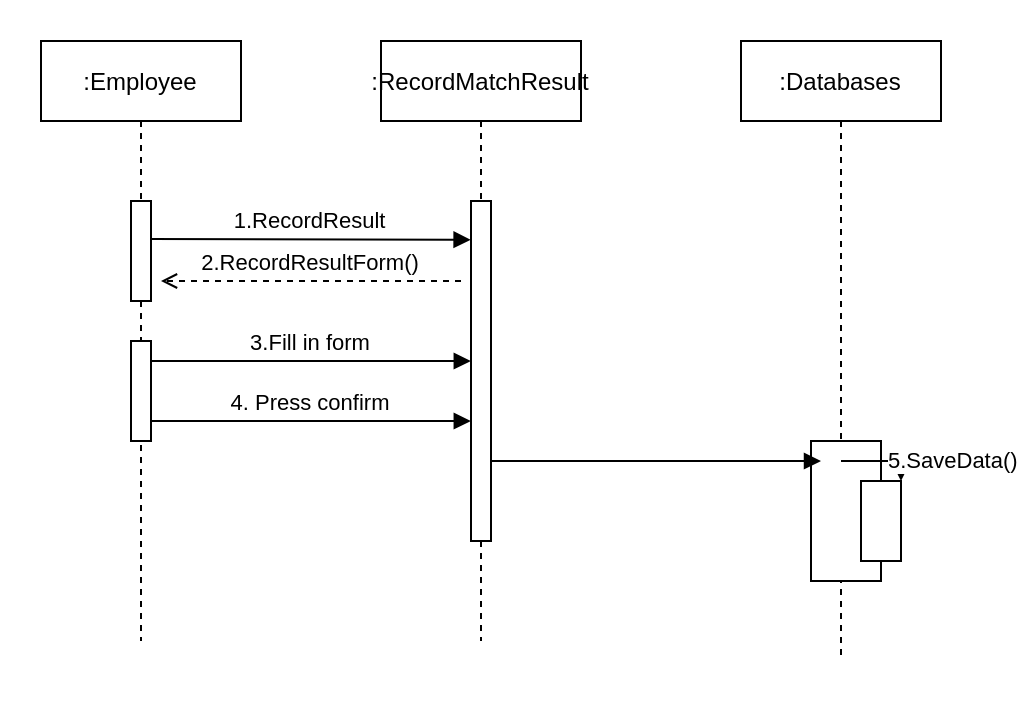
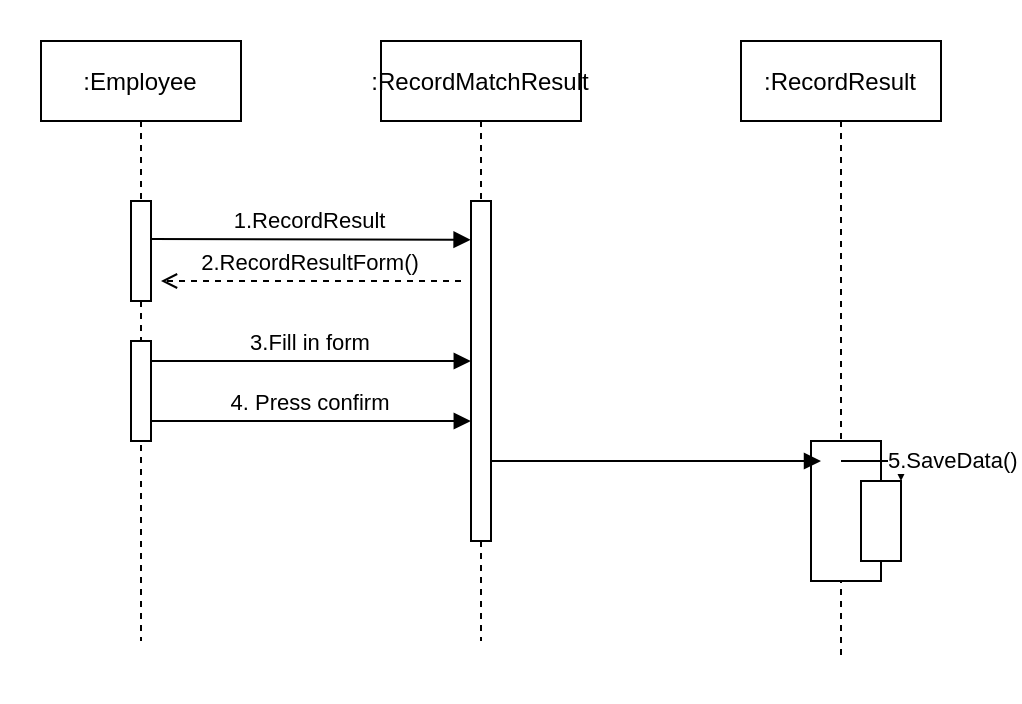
node ":Databases": label ":Databases" -> ":RecordResult"
